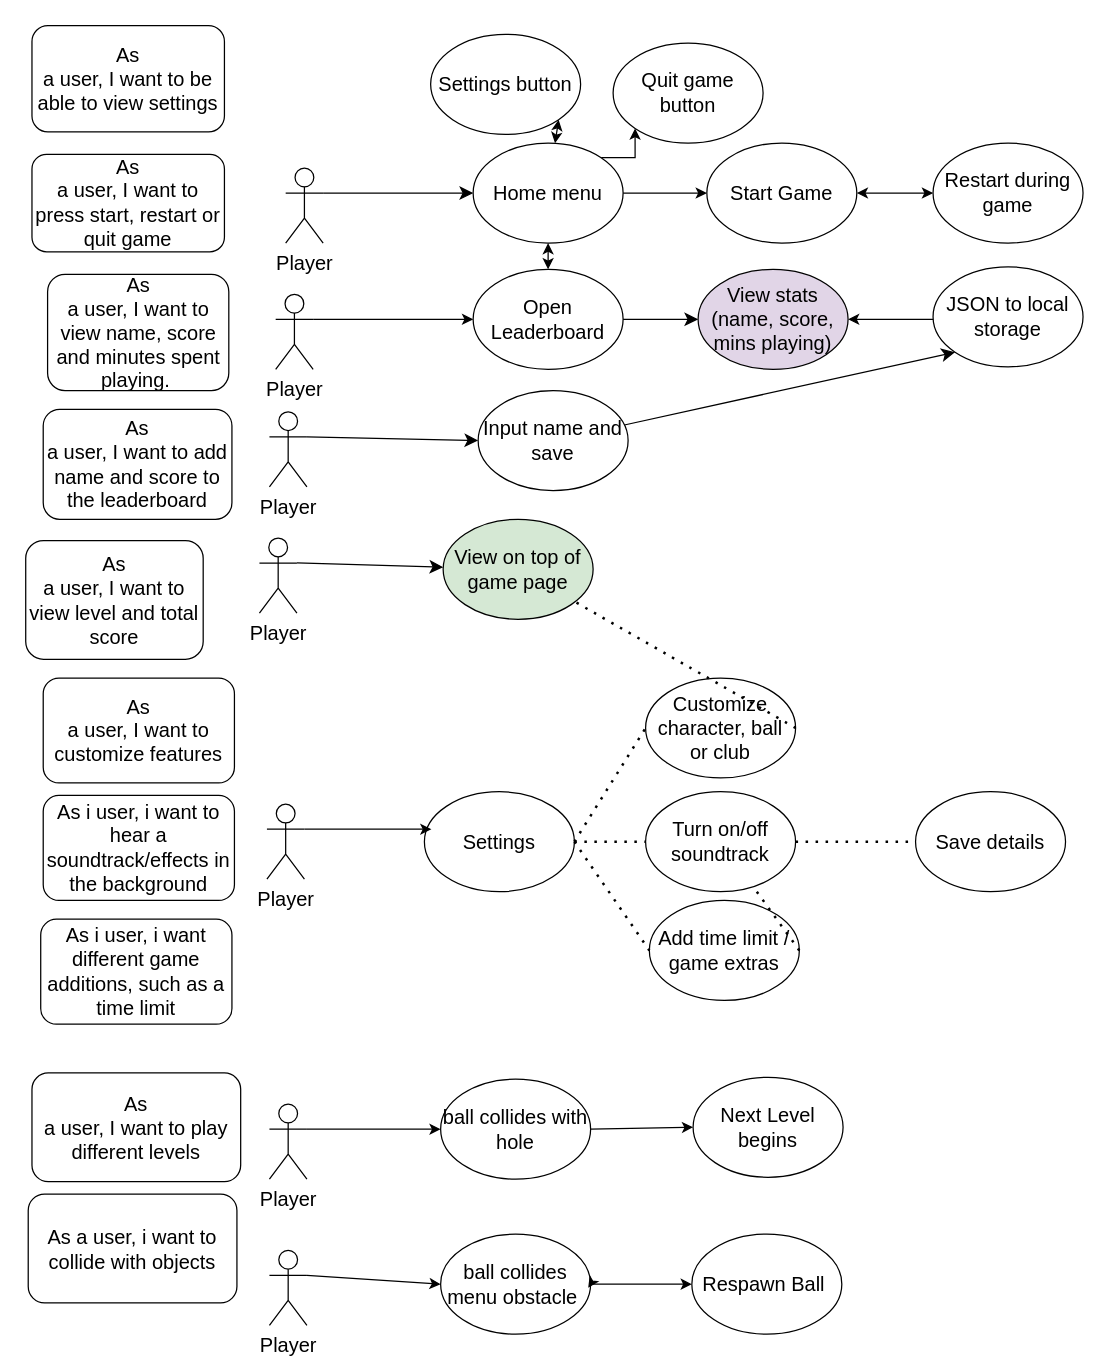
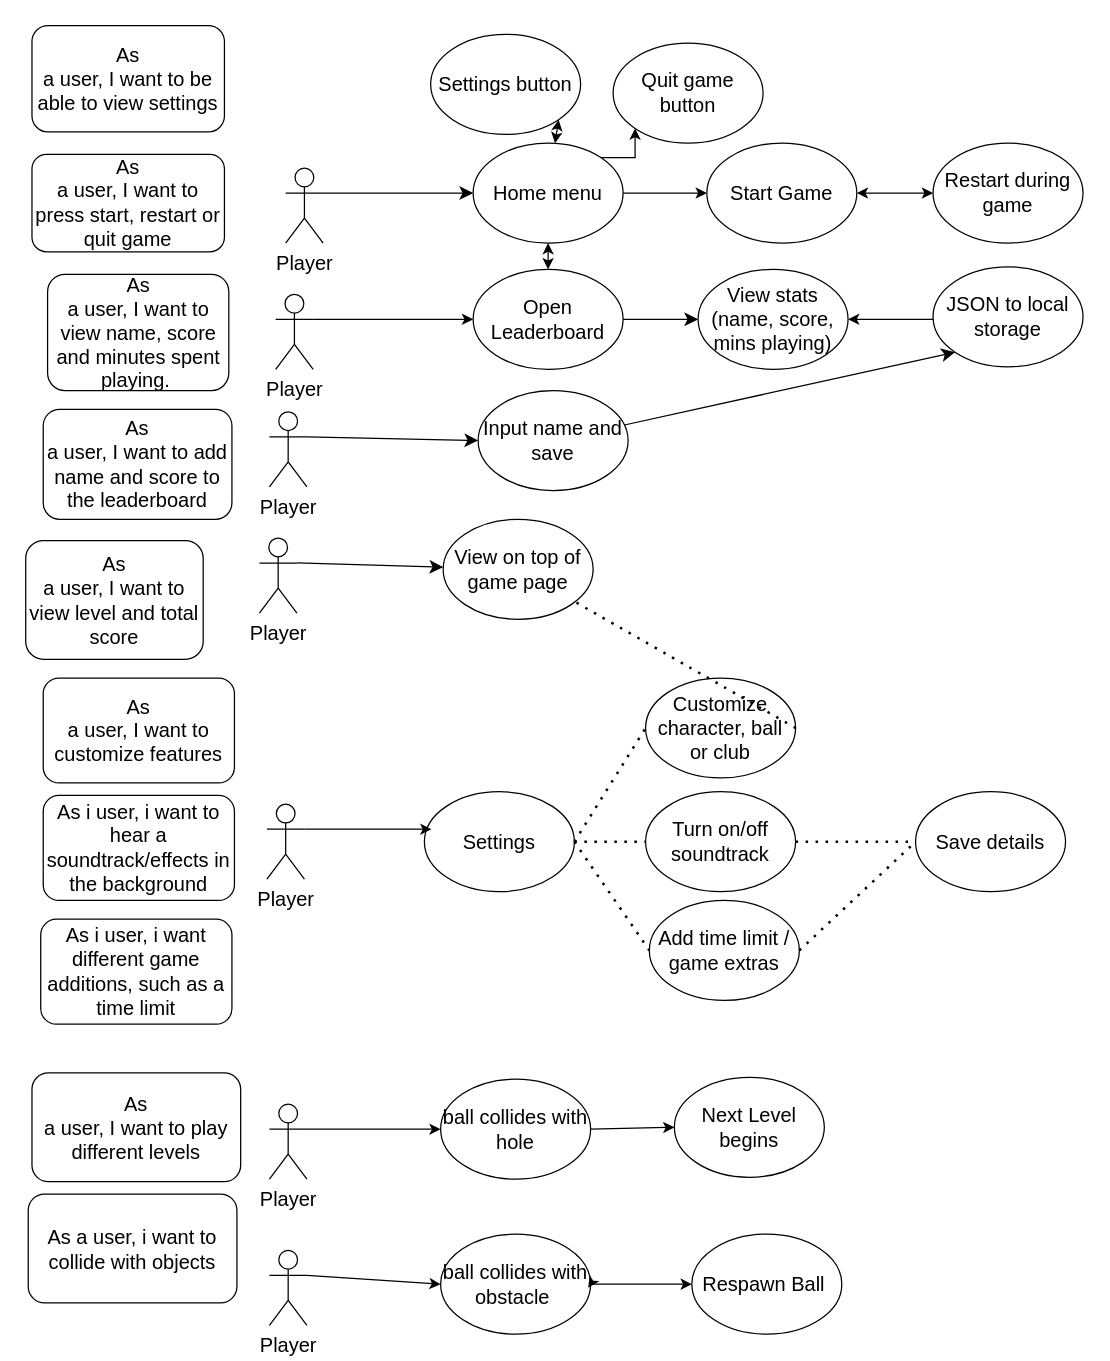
node "View stats (name, score, mins playing)": fillcolor #e1d5e7 -> #ffffff
node "View on top of game page": fillcolor #d5e8d4 -> #ffffff
edge "Turn on/off soundtrack" -- "Add time limit / game extras": now "Save details" -- "Add time limit / game extras"
node "Next Level begins": moved (768, 1128) -> (749, 1128)
node "ball collides menu obstacle": label "ball collides menu obstacle" -> "ball collides with obstacle"
